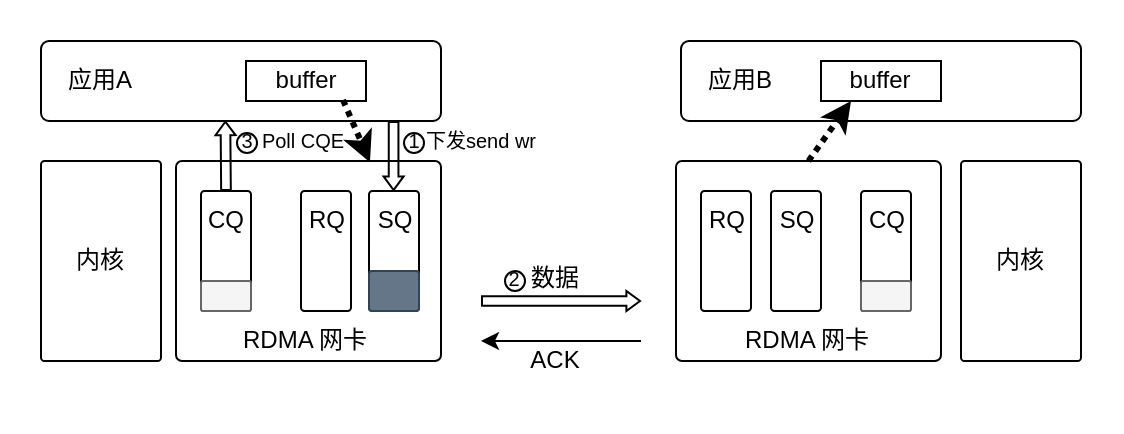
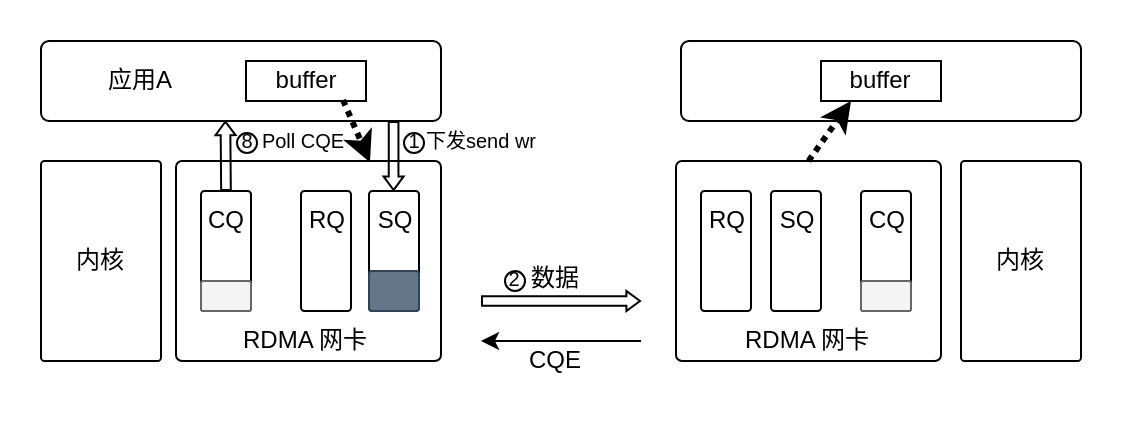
node "应用A": moved (101, 81) -> (141, 81)
node "应用B": removed
node "3": label "3" -> "8"
node "ACK": label "ACK" -> "CQE"
